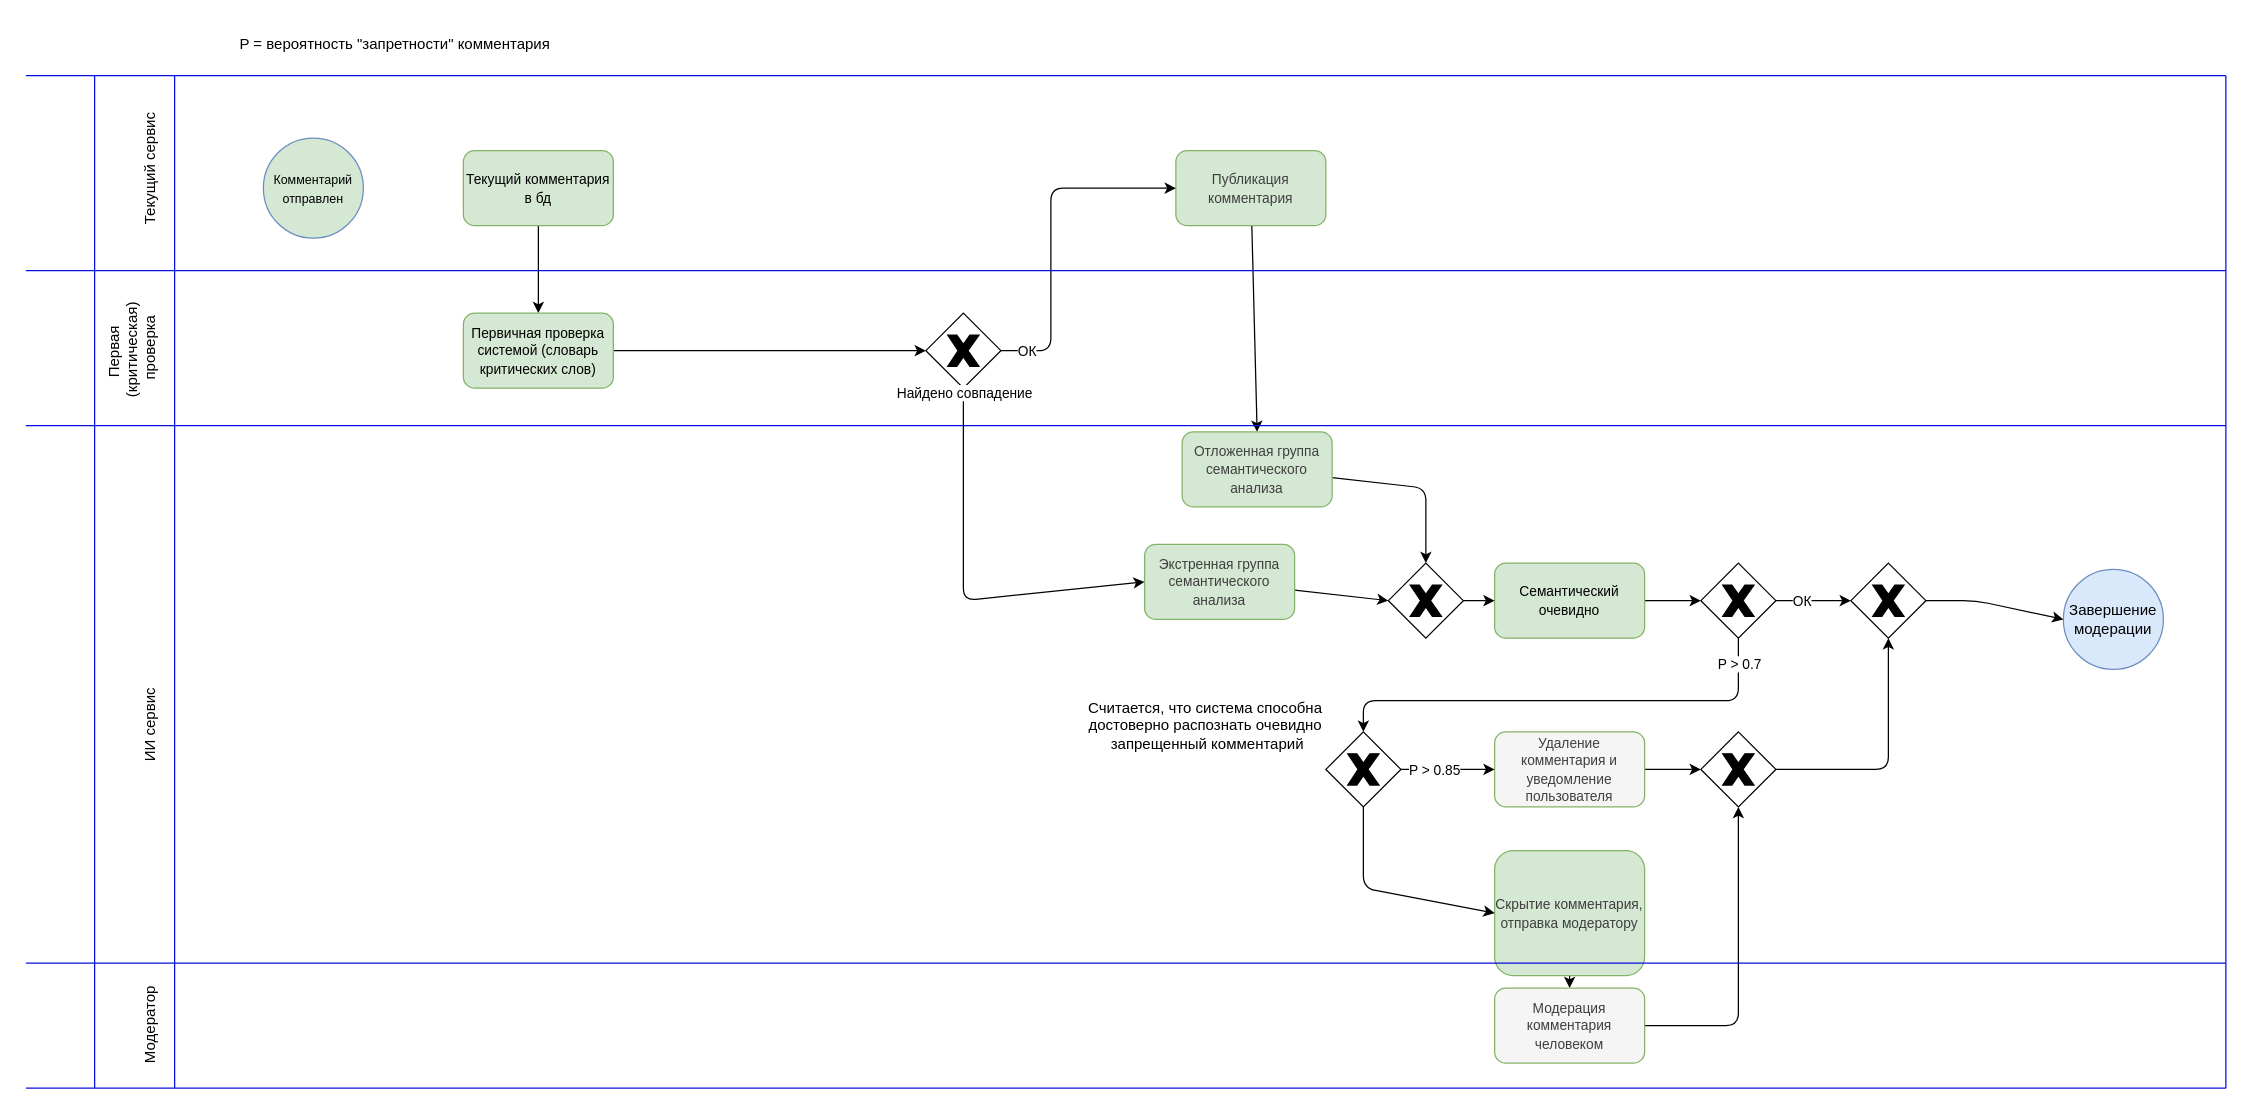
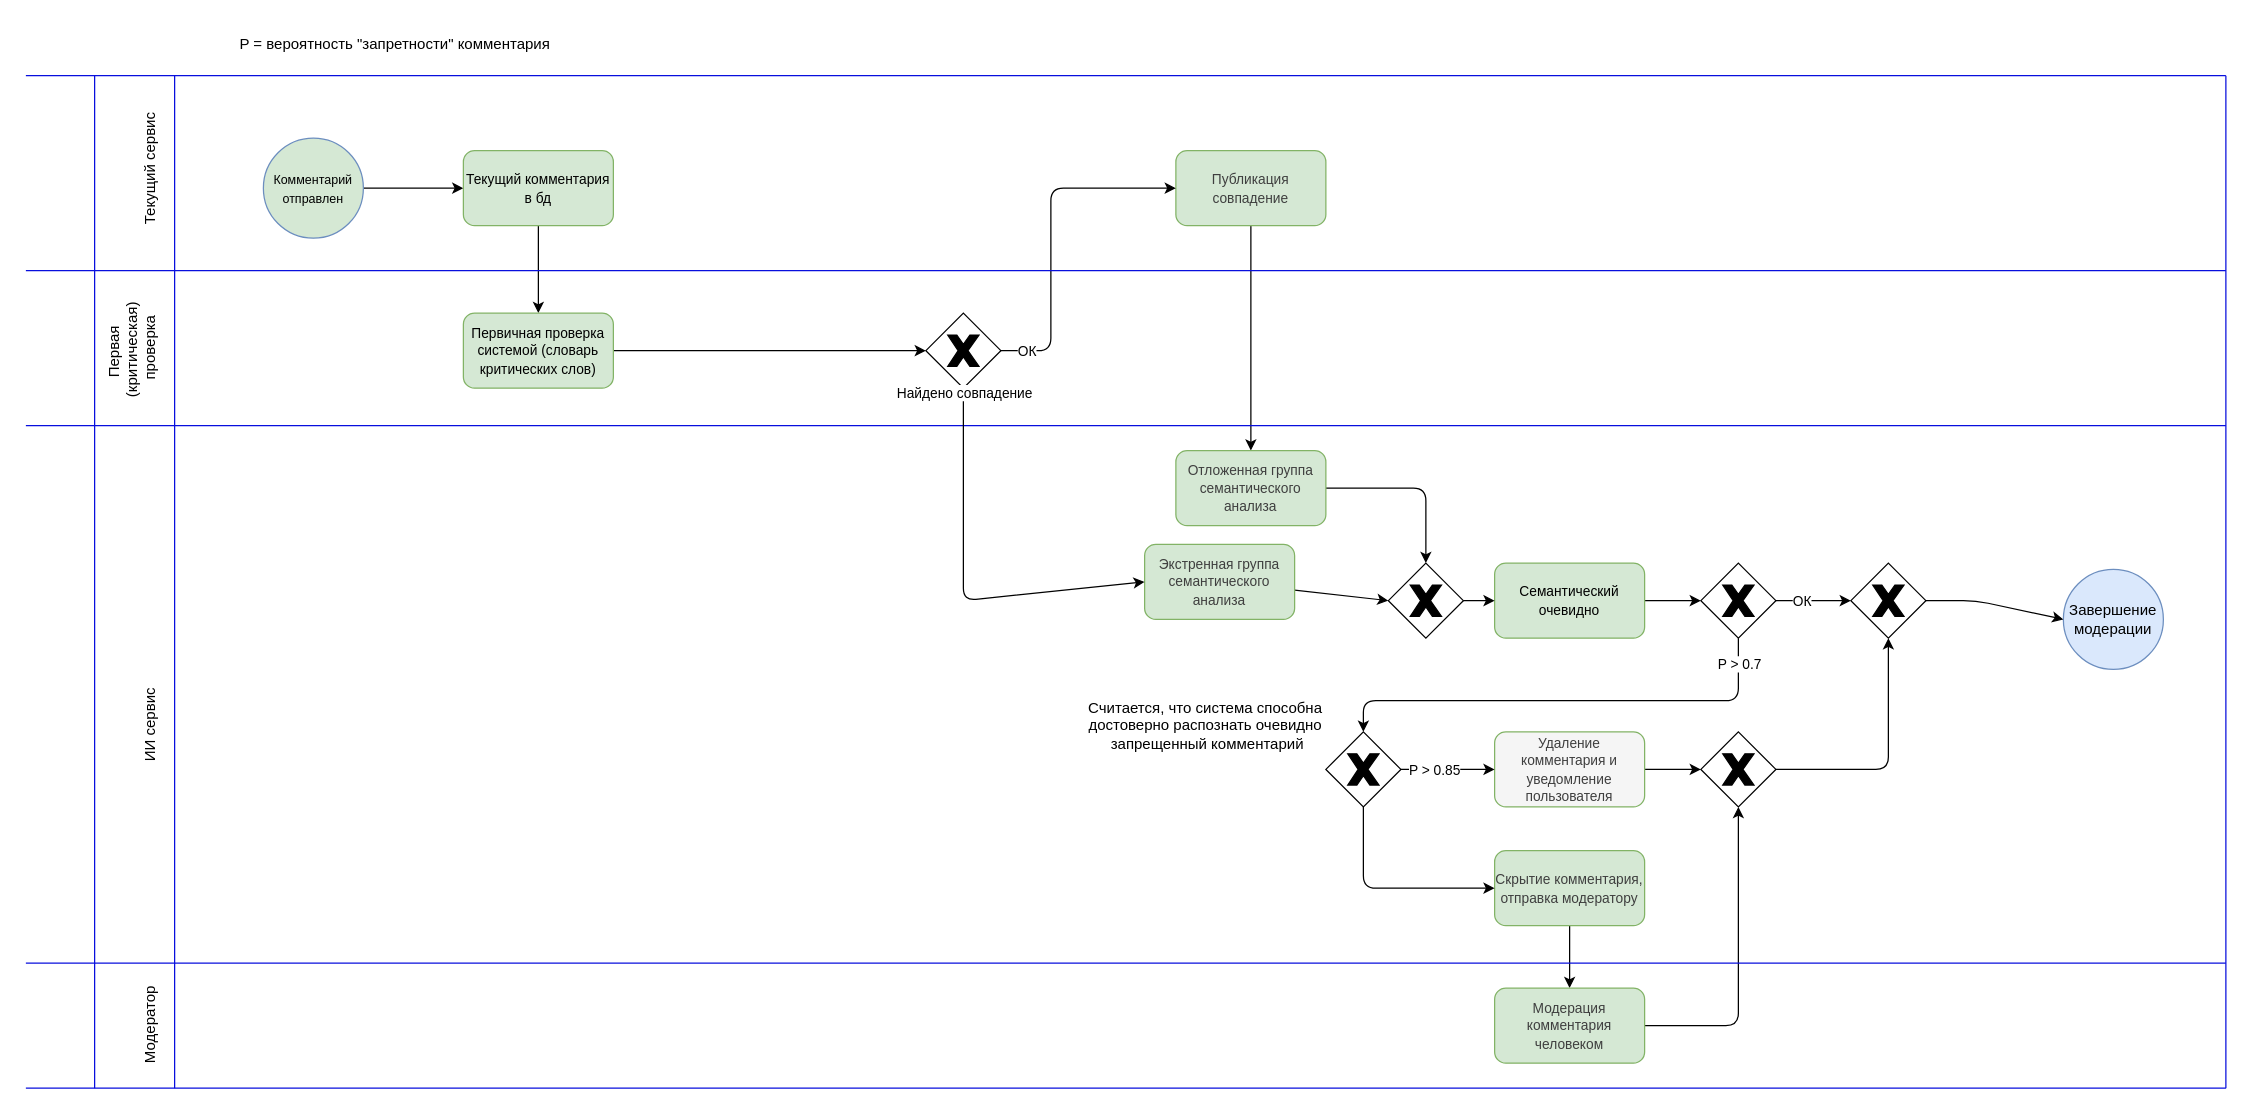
edge "Комментарий отправлен" -> "Текущий комментария в бд": added
node "Публикация комментария": label "Публикация комментария" -> "Публикация совпадение"
node "Отложенная группа семантического анализа": moved (1257, 469) -> (1251, 488)
node "Скрытие комментария, отправка модератору": size 150x125 -> 150x75
node "Модерация комментария человеком": fillcolor #f5f5f5 -> #d5e8d4
